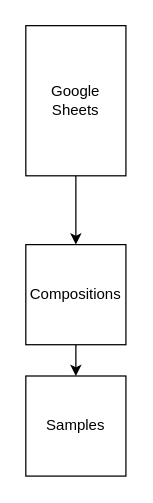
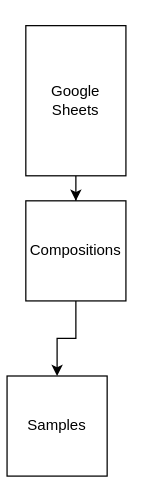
node "Compositions": moved (76, 294) -> (76, 251)
node "Samples": moved (76, 426) -> (57, 426)
